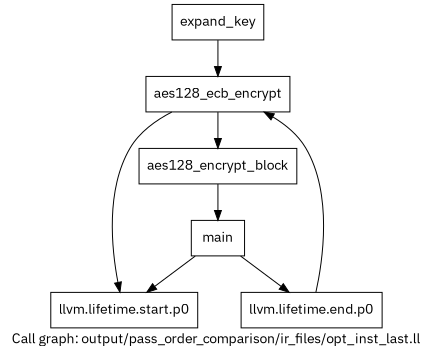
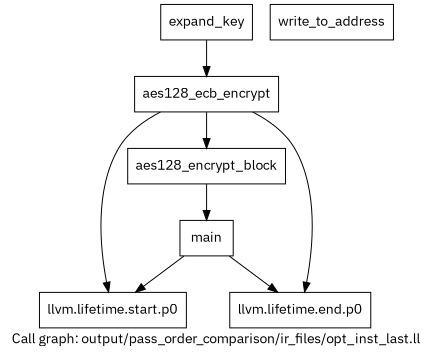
node "write_to_address": added
edge "llvm.lifetime.end.p0" -> "aes128_ecb_encrypt": reversed
